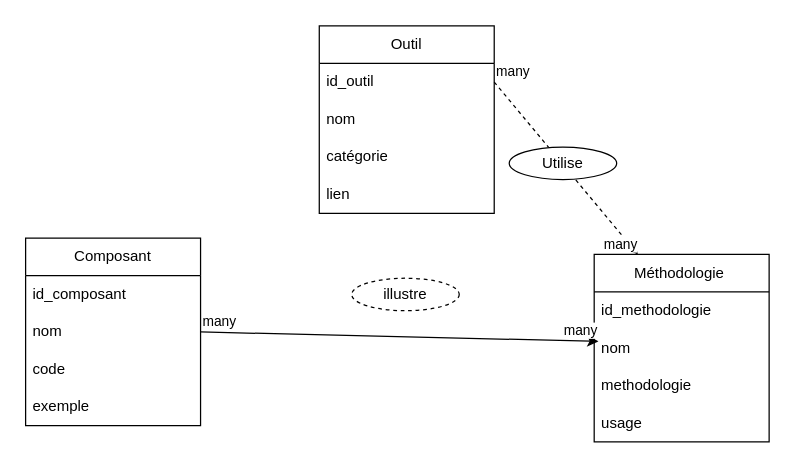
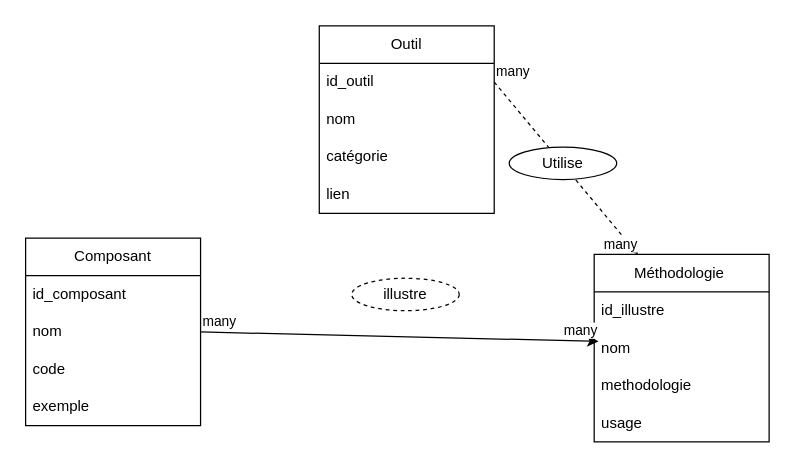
node "id_methodologie": label "id_methodologie" -> "id_illustre"
